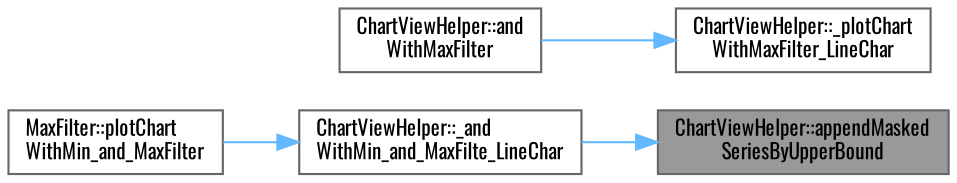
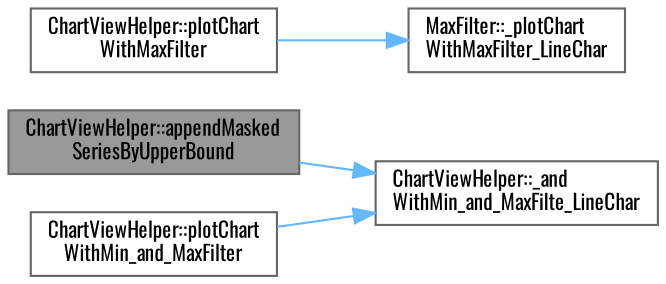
node "ChartViewHelper::and WithMaxFilter": label "ChartViewHelper::and WithMaxFilter" -> "ChartViewHelper::plotChart WithMaxFilter"
node "ChartViewHelper::_plotChart WithMaxFilter_LineChar": label "ChartViewHelper::_plotChart WithMaxFilter_LineChar" -> "MaxFilter::_plotChart WithMaxFilter_LineChar"
node "MaxFilter::plotChart WithMin_and_MaxFilter": label "MaxFilter::plotChart WithMin_and_MaxFilter" -> "ChartViewHelper::plotChart WithMin_and_MaxFilter"
edge "ChartViewHelper::_and WithMin_and_MaxFilte_LineChar" -> "ChartViewHelper::appendMasked SeriesByUpperBound": reversed
